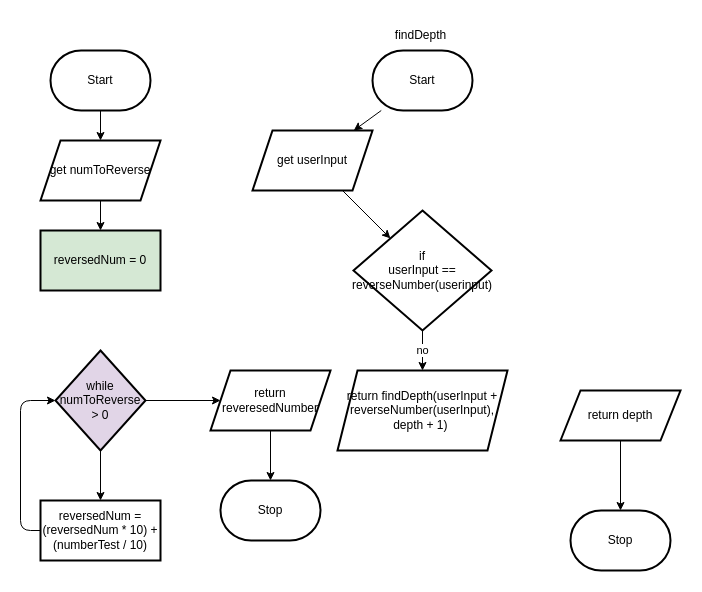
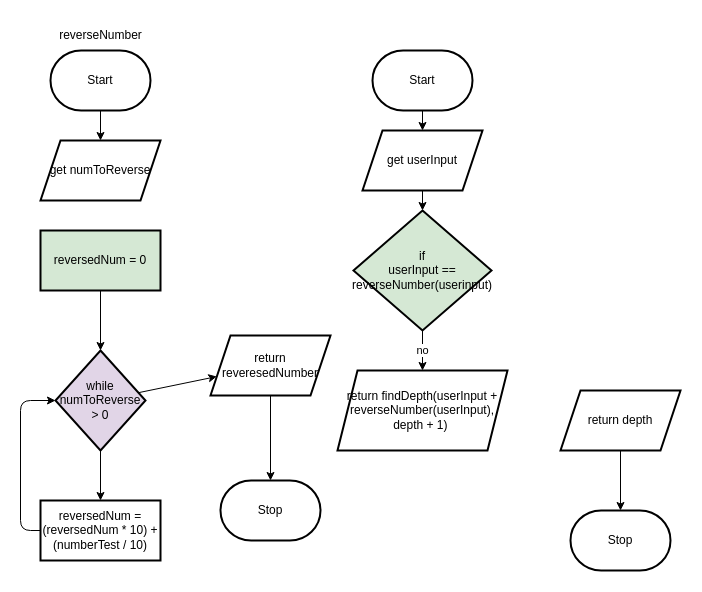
node "reverseNumber": added
node "findDepth": removed
node "get userInput": moved (313, 161) -> (423, 161)
edge "get numToReverse" -> "reversedNum = 0": removed
node "if userInput == reverseNumber(userinput)": fillcolor #ffffff -> #d5e8d4
edge "reversedNum = 0" -> "while numToReverse > 0": added
node "return reveresedNumber": moved (271, 401) -> (271, 366)
node "return depth": size 120x50 -> 120x60
